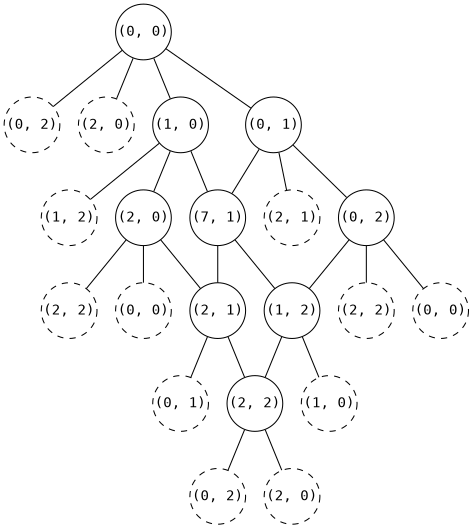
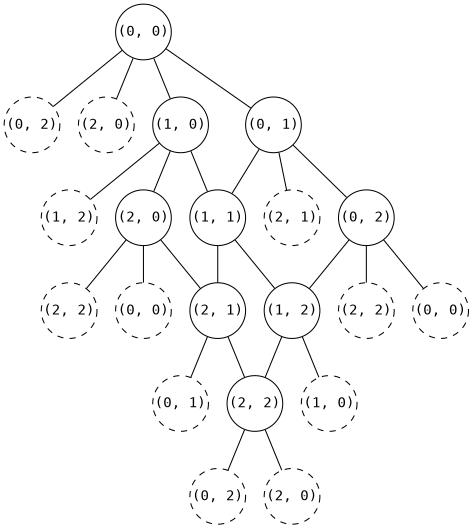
node "(7, 1)": label "(7, 1)" -> "(1, 1)"
